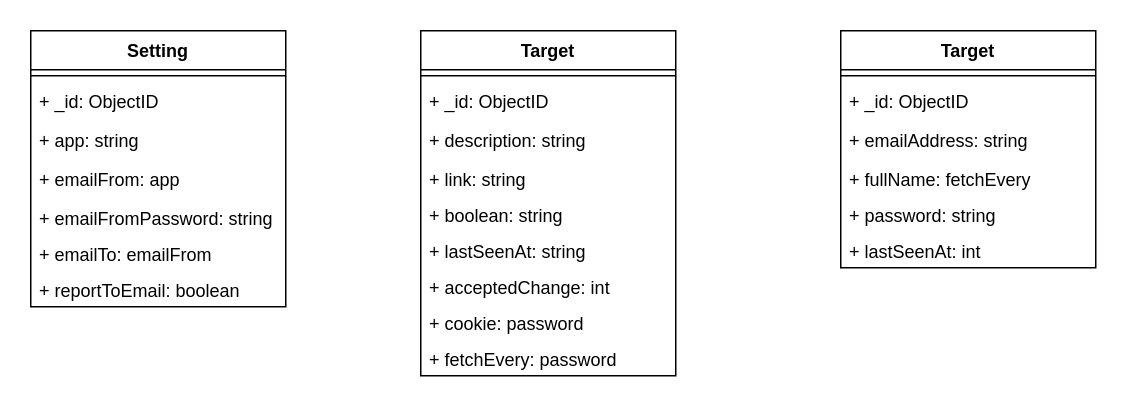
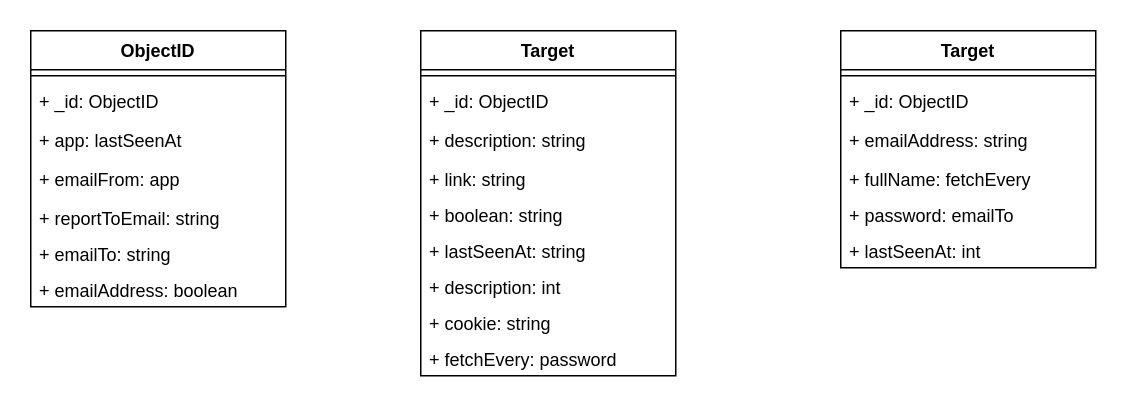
node "Setting": label "Setting" -> "ObjectID"
node "+ app: string": label "+ app: string" -> "+ app: lastSeenAt"
node "+ password: string": label "+ password: string" -> "+ password: emailTo"
node "+ emailFromPassword: string": label "+ emailFromPassword: string" -> "+ reportToEmail: string"
node "+ emailTo: emailFrom": label "+ emailTo: emailFrom" -> "+ emailTo: string"
node "+ acceptedChange: int": label "+ acceptedChange: int" -> "+ description: int"
node "+ reportToEmail: boolean": label "+ reportToEmail: boolean" -> "+ emailAddress: boolean"
node "+ cookie: password": label "+ cookie: password" -> "+ cookie: string"
